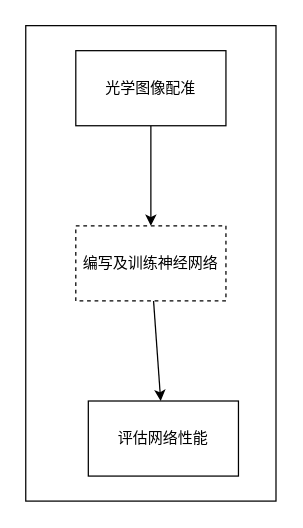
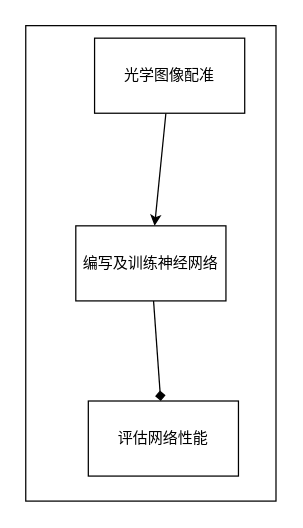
node "光学图像配准": moved (151, 88) -> (169, 76)
node "编写及训练神经网络": style dashed -> solid
edge "编写及训练神经网络" -> "评估网络性能": arrowhead classic -> diamond
